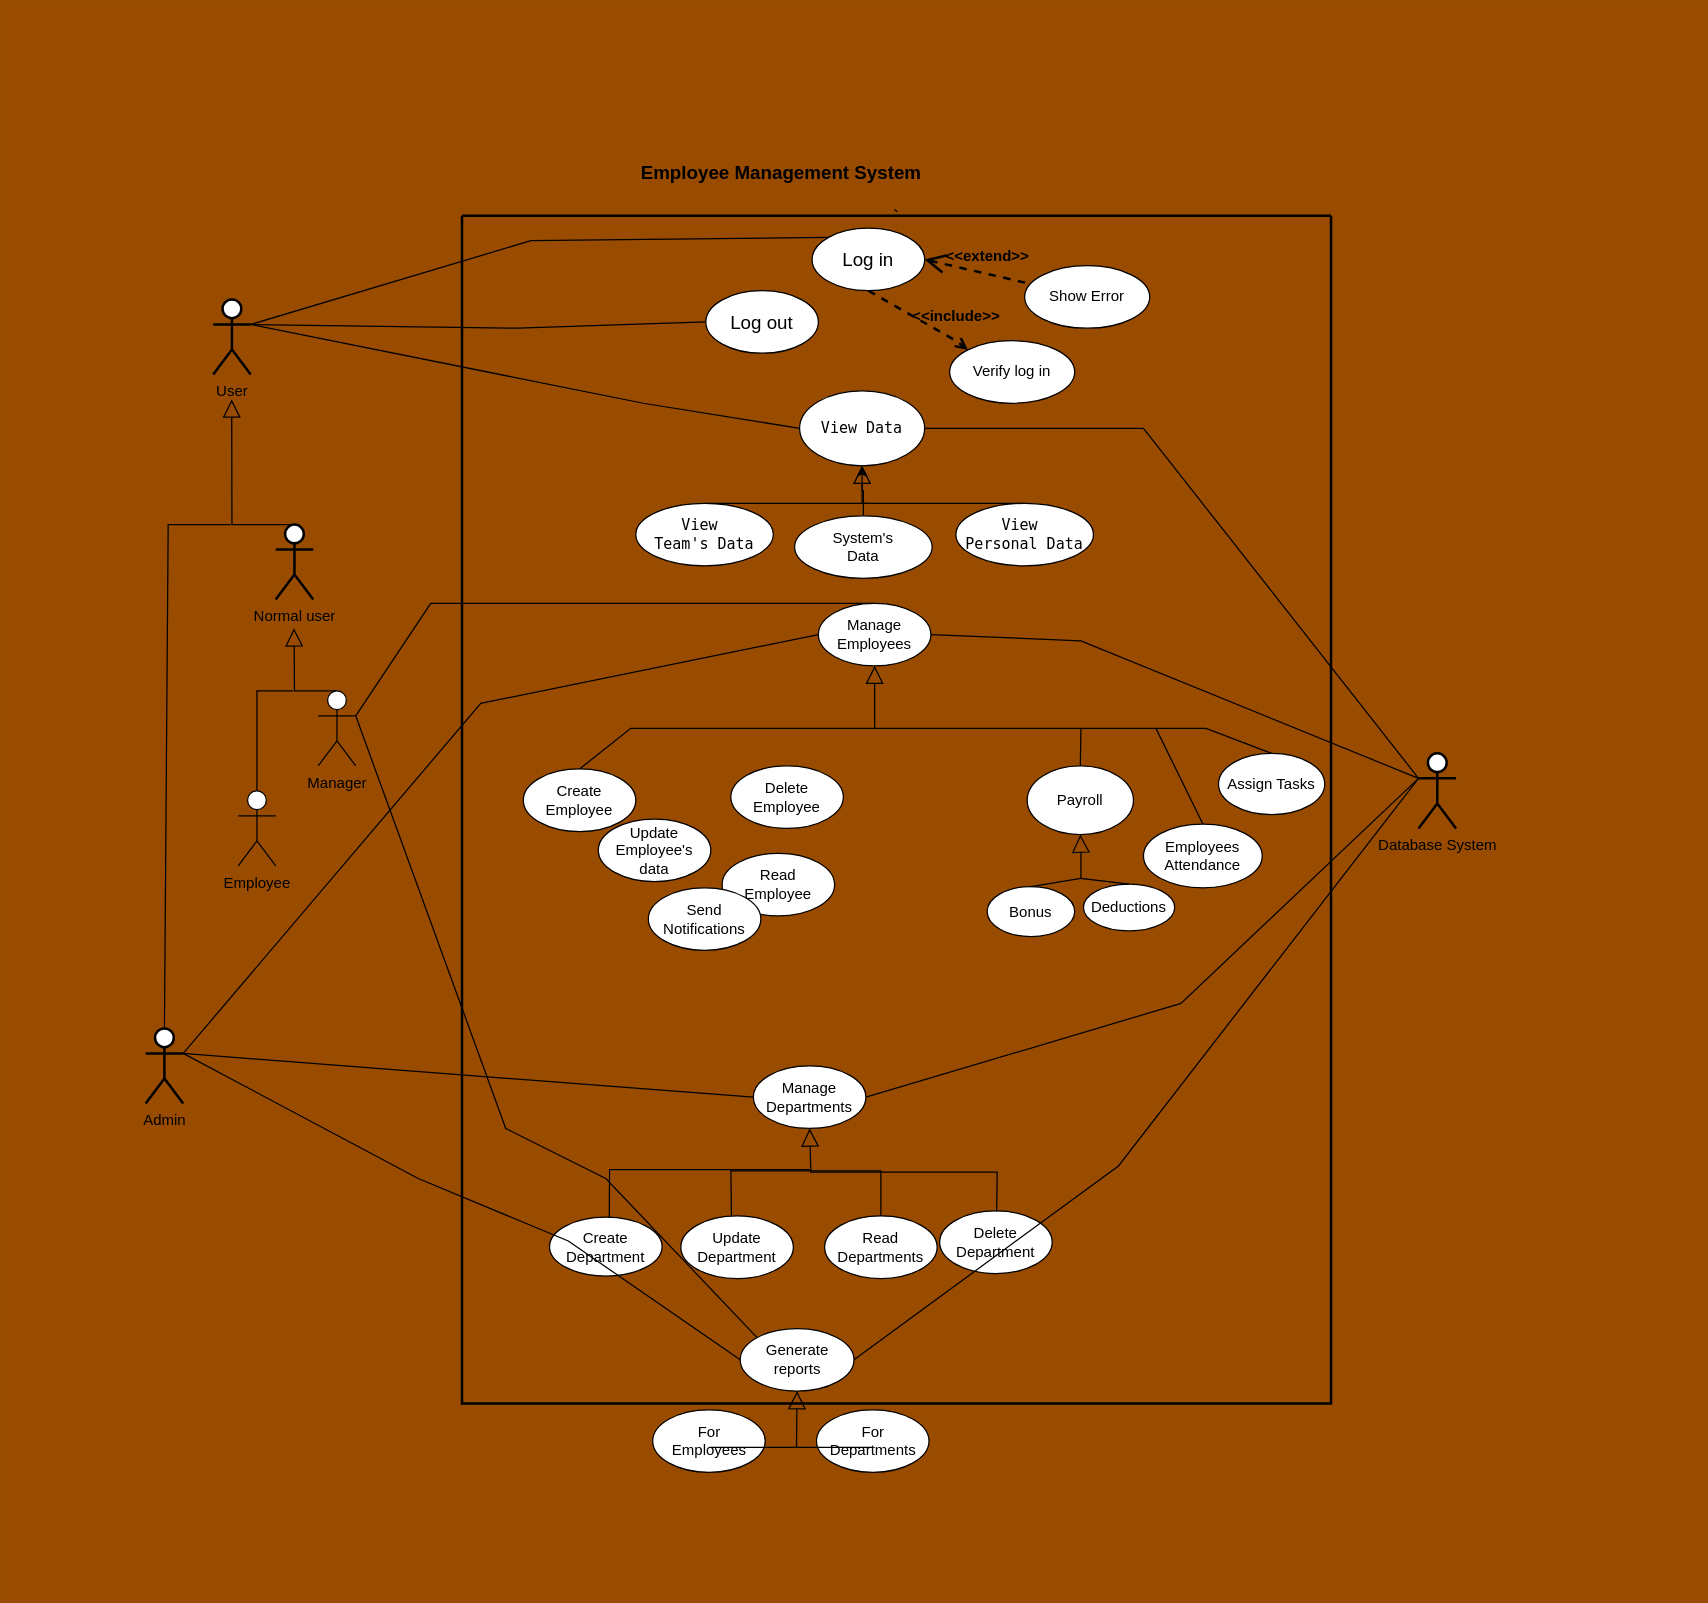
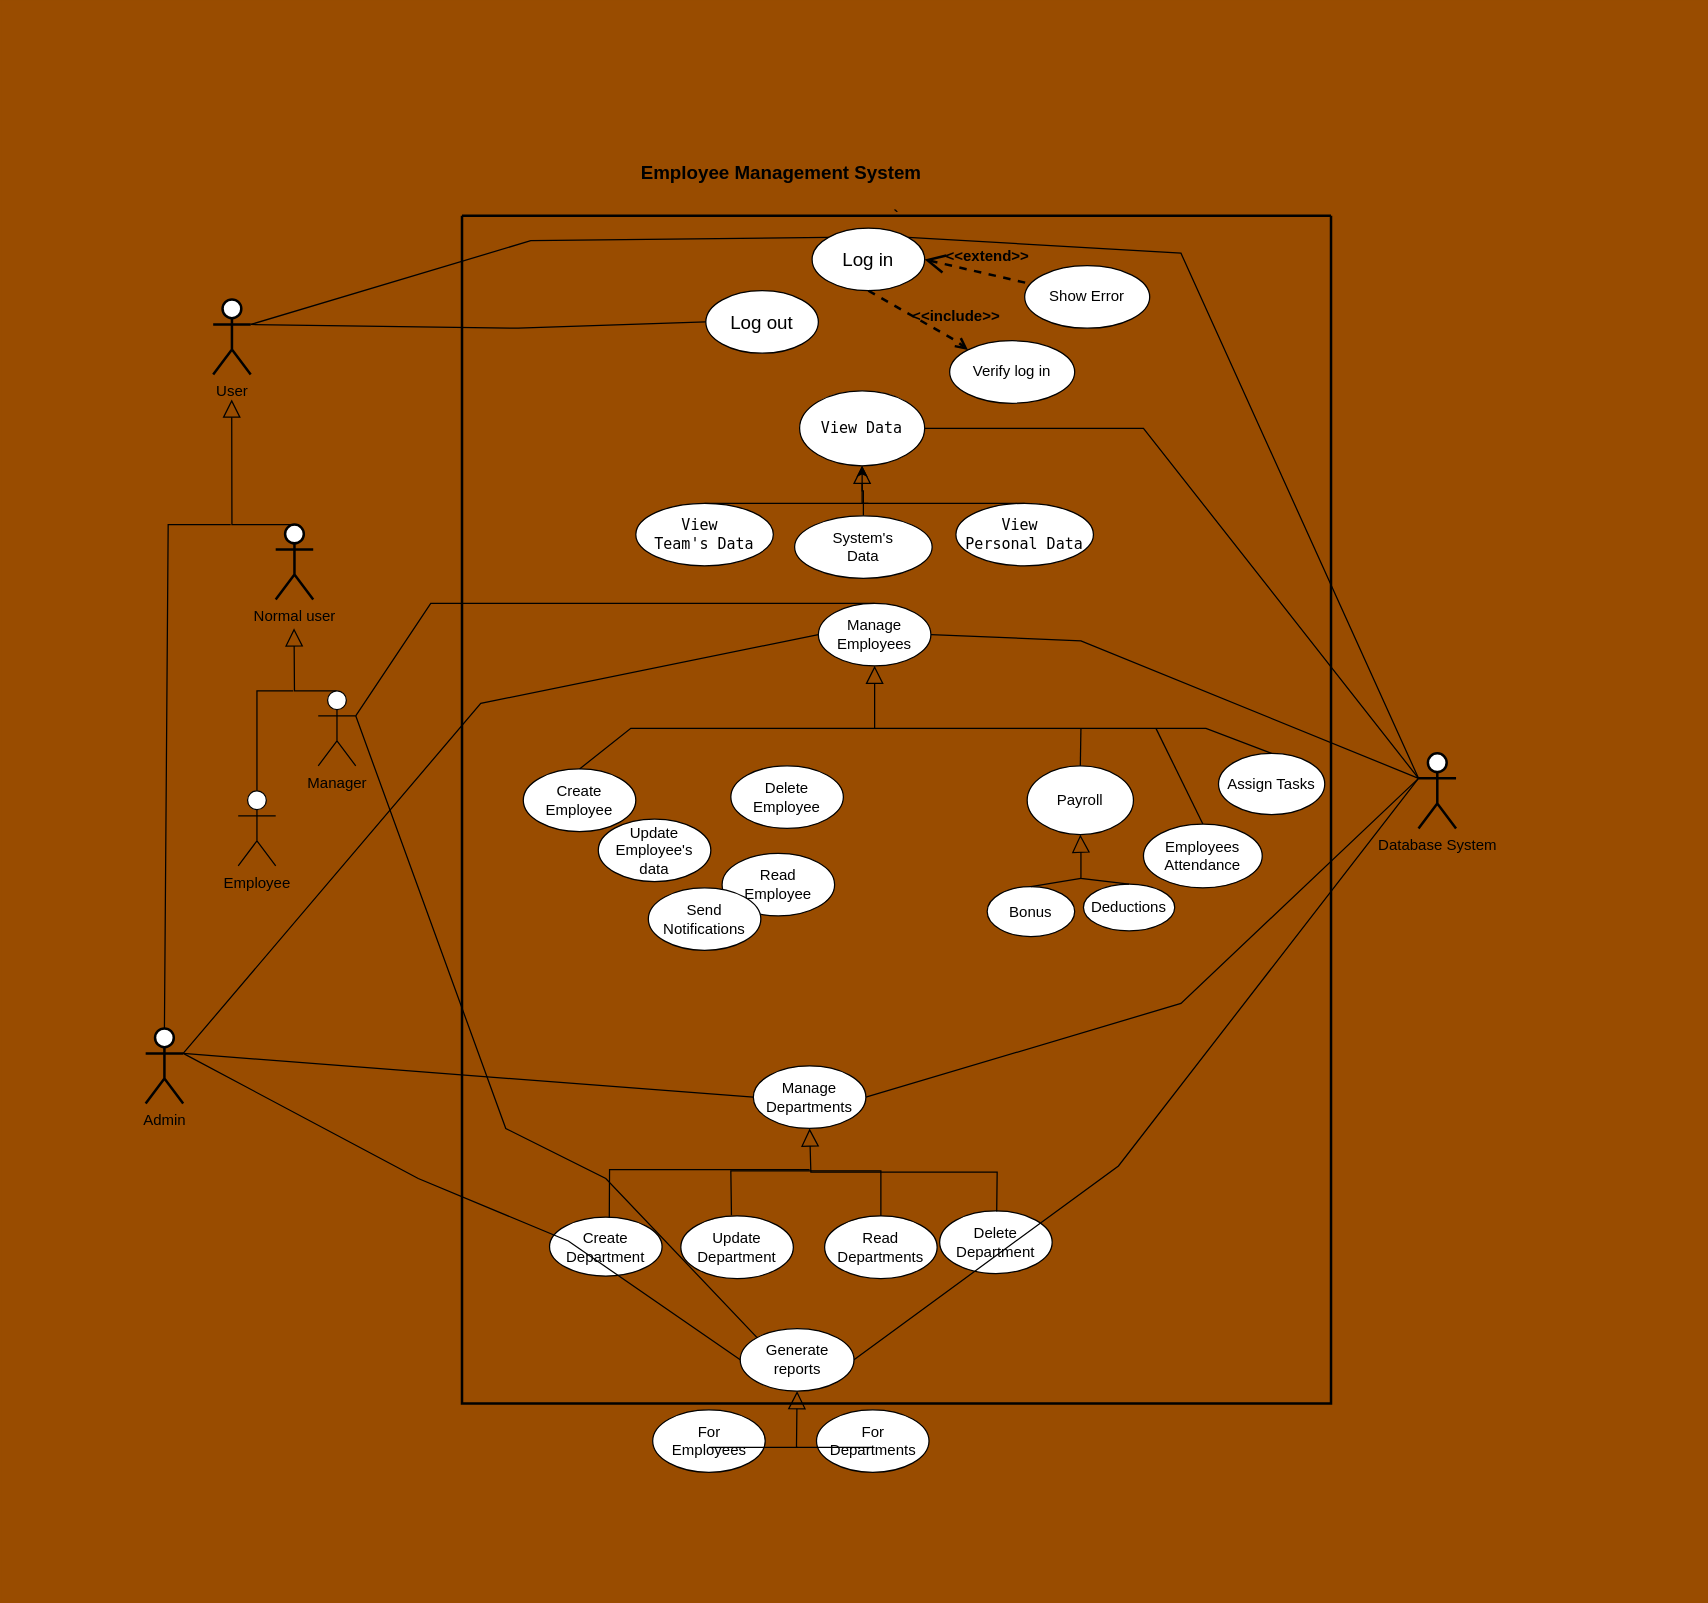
edge "Log in" -- "Database System": added
edge "User" -- "View Data": removed
